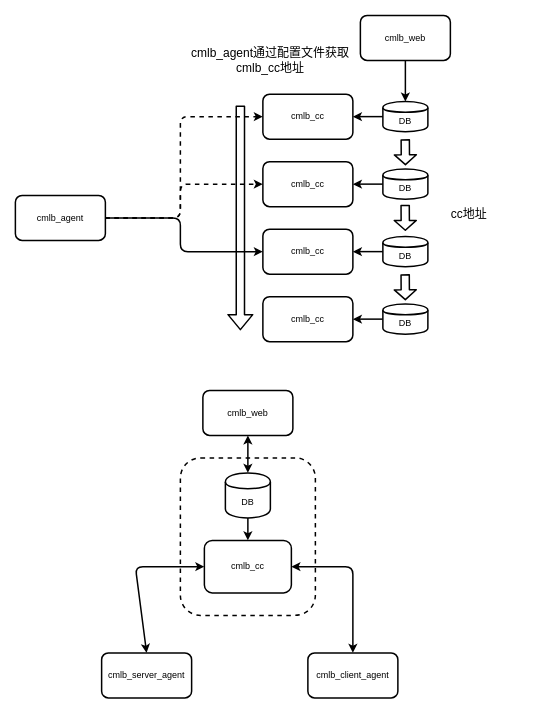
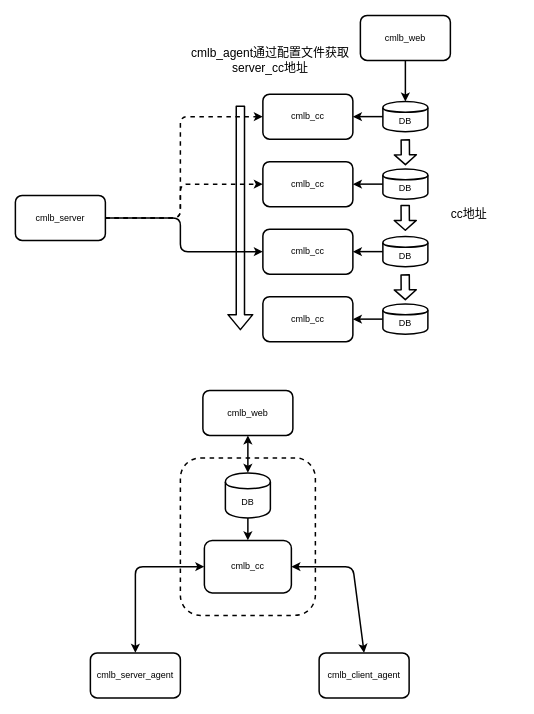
node "cmlb_agent通过配置文件获取 cmlb_cc地址": label "cmlb_agent通过配置文件获取 cmlb_cc地址" -> "cmlb_agent通过配置文件获取 server_cc地址"
node "cmlb_agent": label "cmlb_agent" -> "cmlb_server"
node "cmlb_server_agent": moved (147, 675) -> (135, 675)
node "cmlb_client_agent": moved (353, 675) -> (364, 675)
